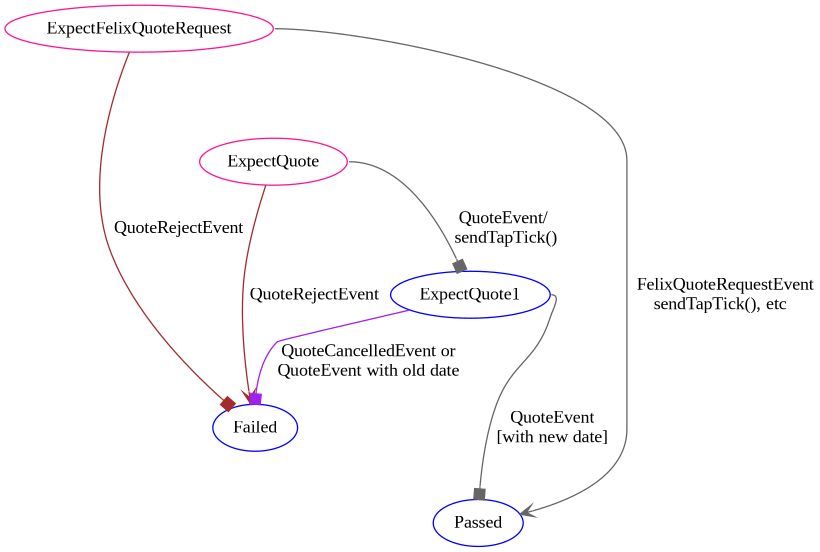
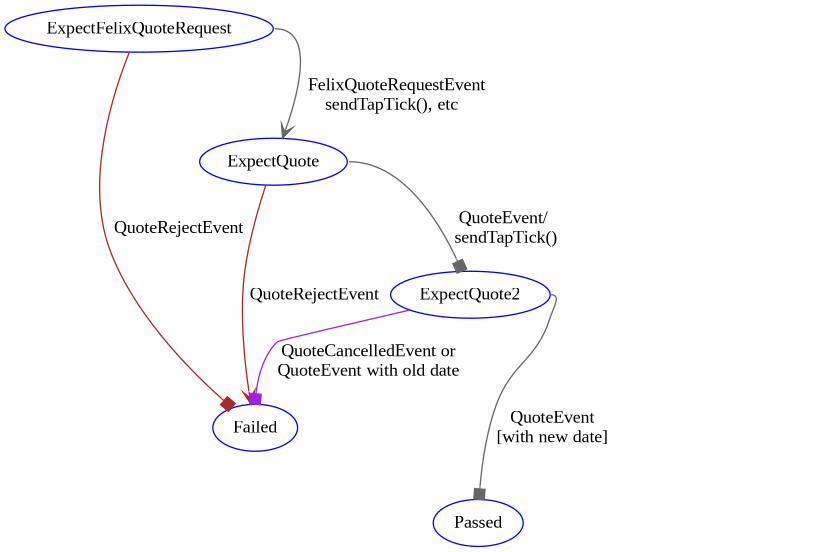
node "ExpectFelixQuoteRequest": color deeppink -> blue
node "ExpectQuote": color deeppink -> blue
edge "ExpectFelixQuoteRequest" -> "Passed": now "ExpectFelixQuoteRequest" -> "ExpectQuote"
node "ExpectQuote1": label "ExpectQuote1" -> "ExpectQuote2"
